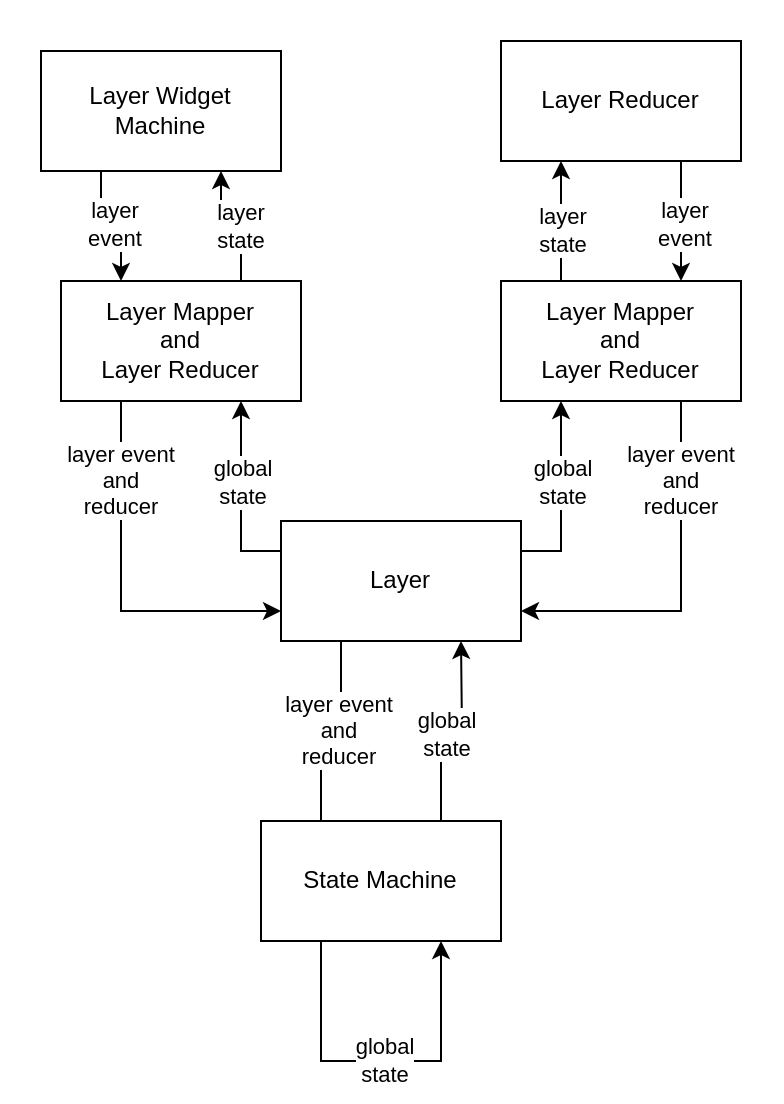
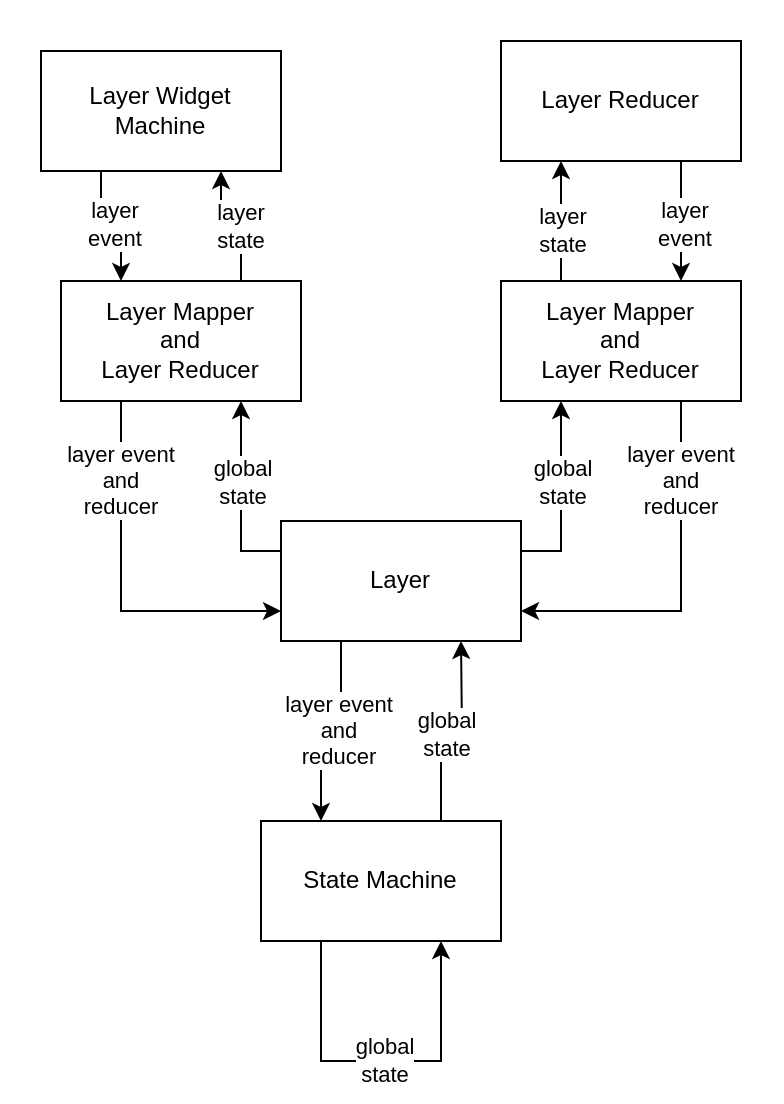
edge "Layer" -- "State Machine": arrowhead none -> classic
